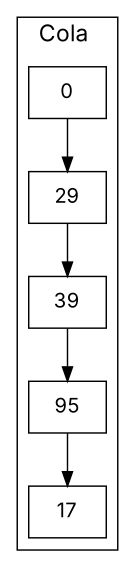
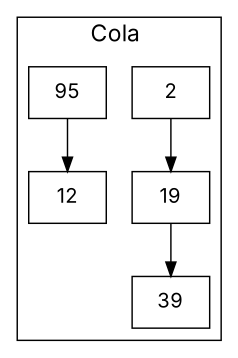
node "0": label "0" -> "2"
node "29": label "29" -> "19"
edge "39" -> "95": removed
node "17": label "17" -> "12"
